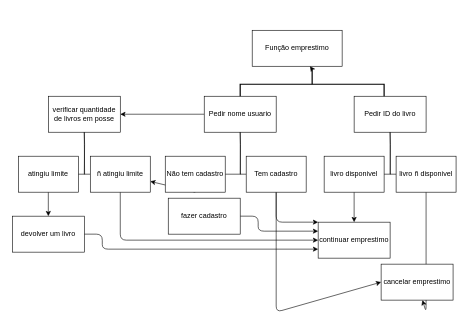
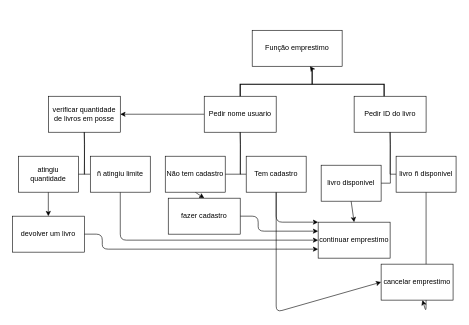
node "atingiu limite": label "atingiu limite" -> "atingiu quantidade"
node "livro disponivel": moved (354, 174) -> (351, 183)
edge "Não tem cadastro" -> "ñ atingiu limite": now "Não tem cadastro" -> "fazer cadastro"
